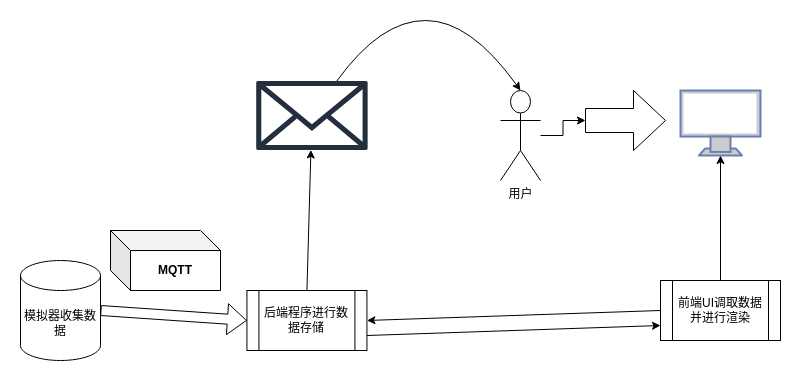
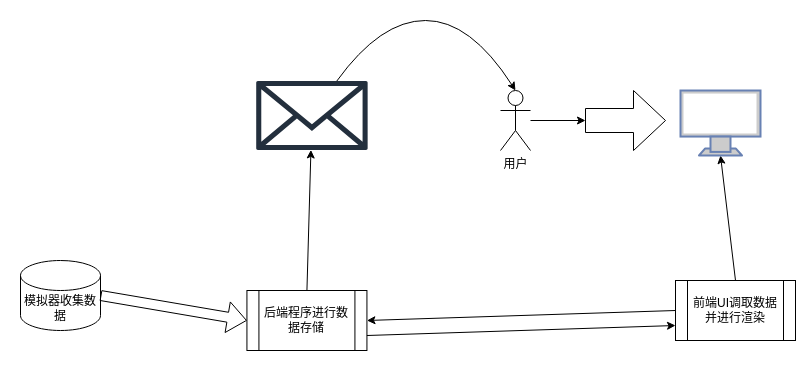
node "用户": size 40x90 -> 30x60
node "MQTT": removed
node "模拟器收集数据": size 80x100 -> 80x70
node "前端UI调取数据并进行渲染": moved (721, 311) -> (736, 311)
